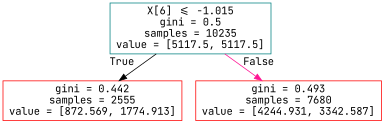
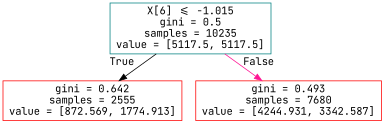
node "gini = 0.442 samples = 2555 value = [872.569, 1774.913]": label "gini = 0.442 samples = 2555 value = [872.569, 1774.913]" -> "gini = 0.642 samples = 2555 value = [872.569, 1774.913]"
